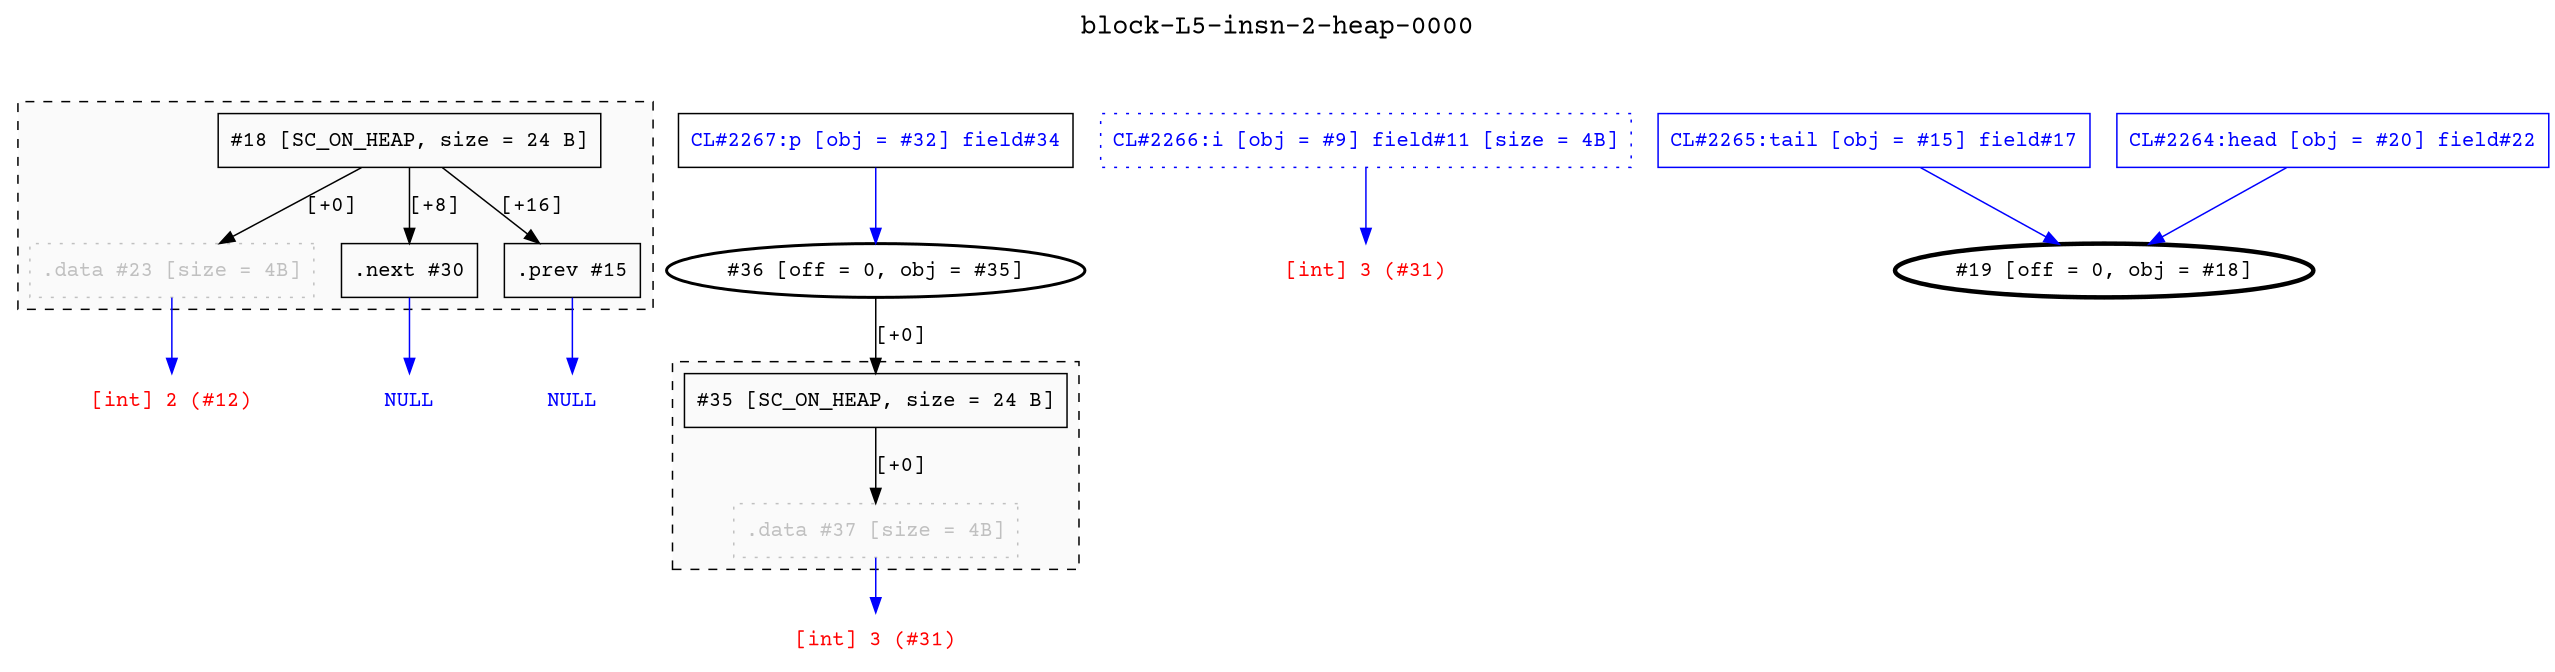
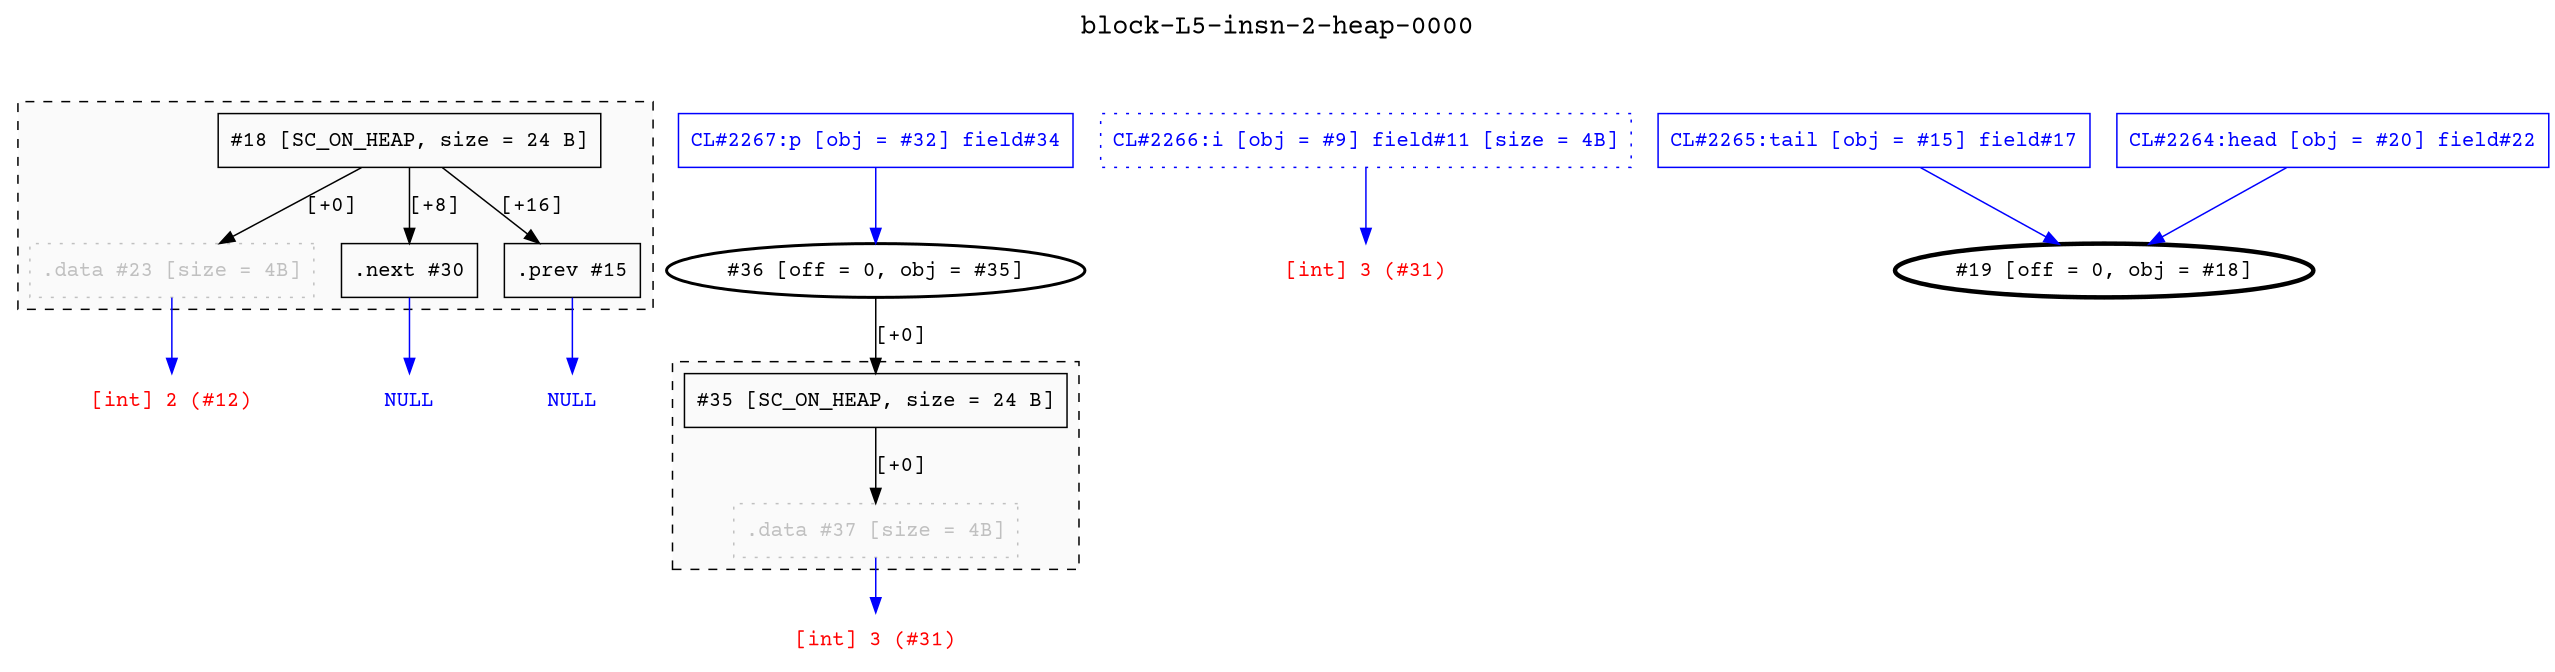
node "CL#2267:p [obj = #32] field#34": color black -> blue
